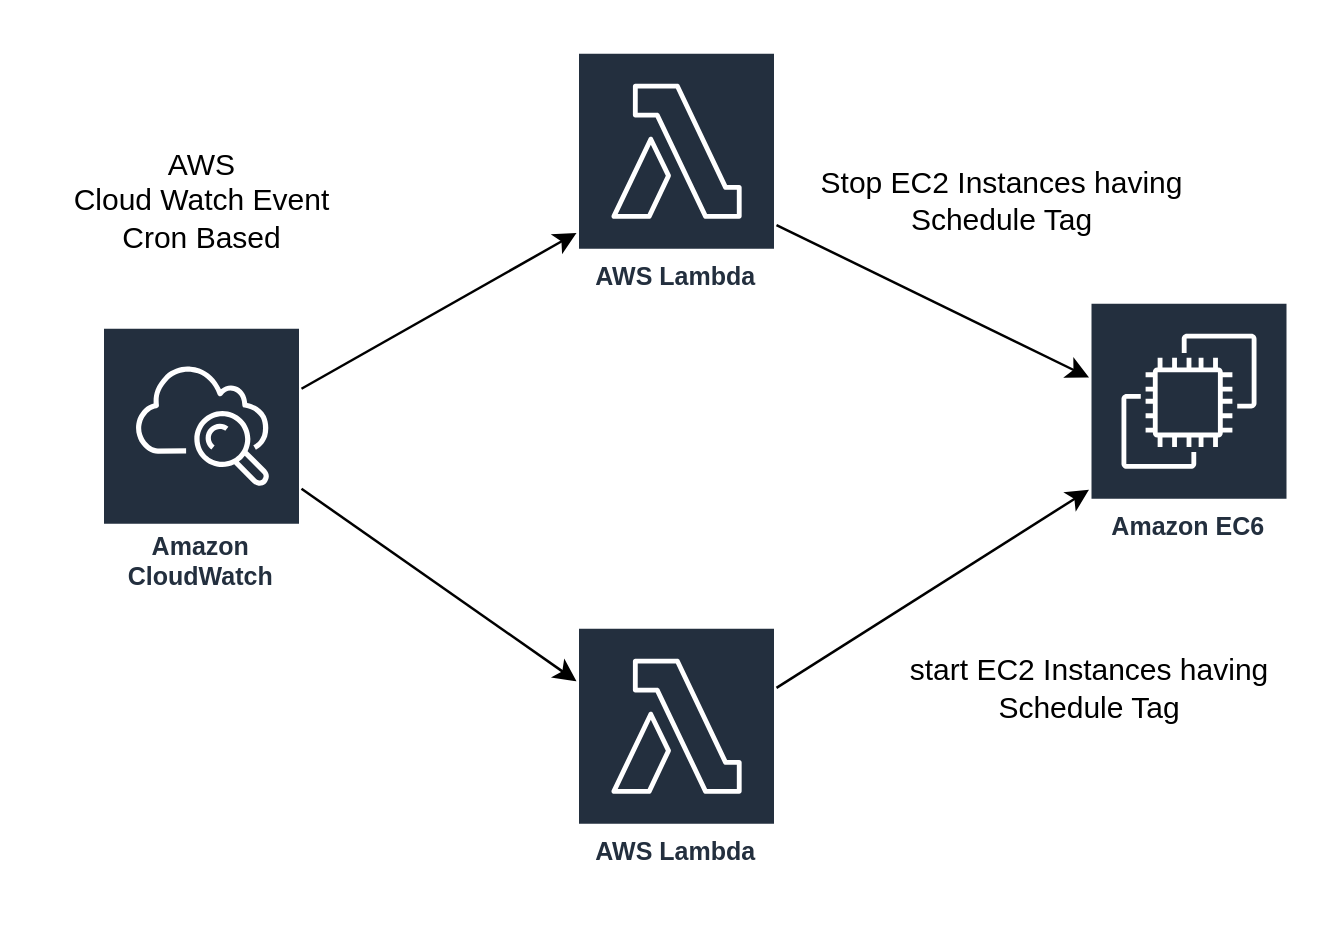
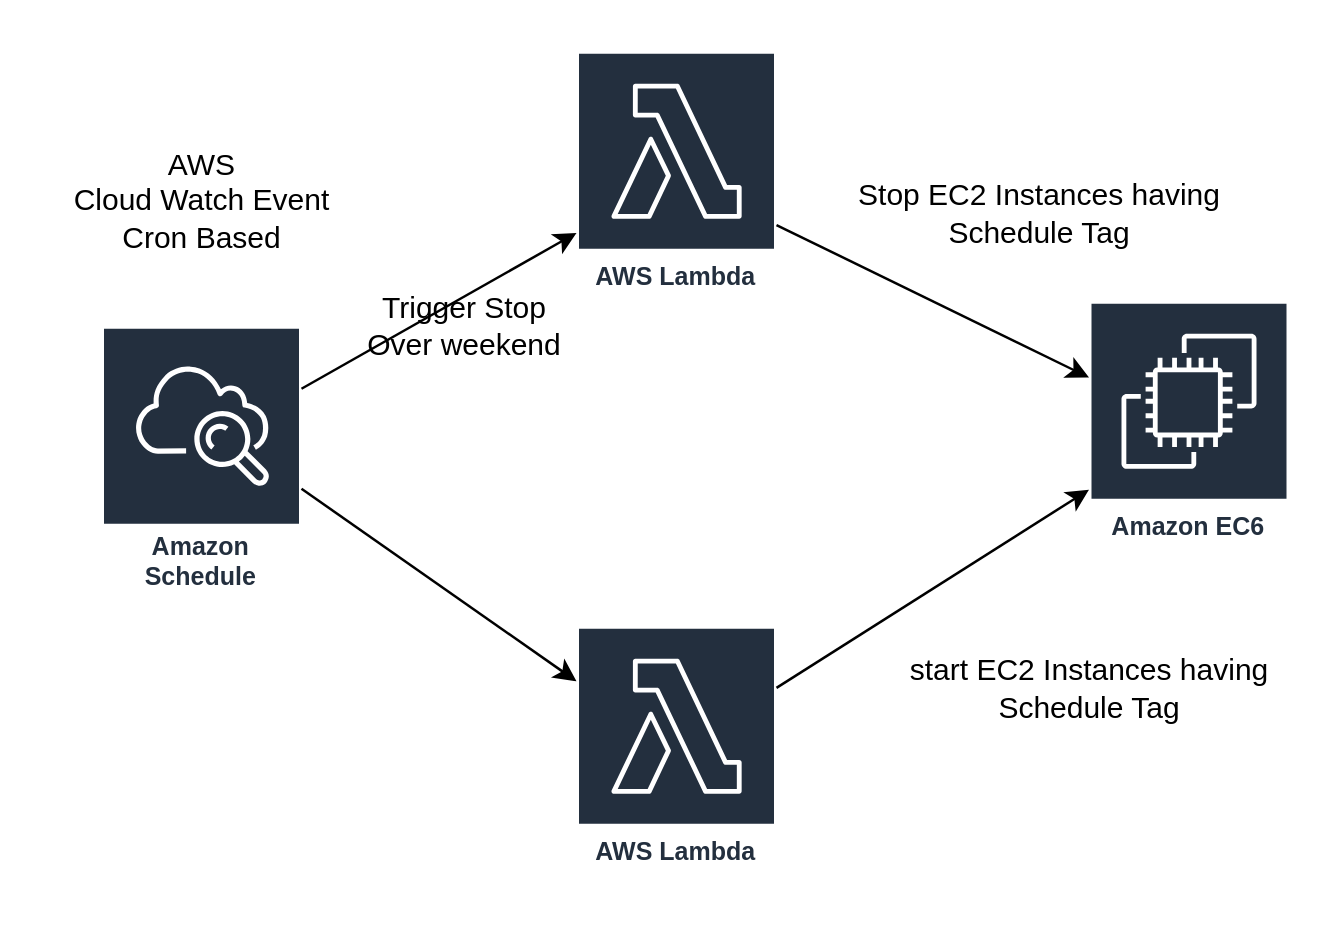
node "Stop EC2 Instances having Schedule Tag": moved (1001, 201) -> (1039, 214)
node "Trigger Stop Over weekend": added
node "Amazon CloudWatch": label "Amazon CloudWatch" -> "Amazon Schedule"
